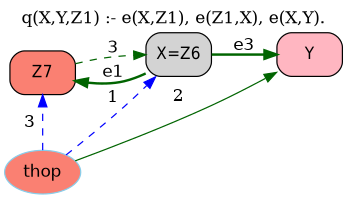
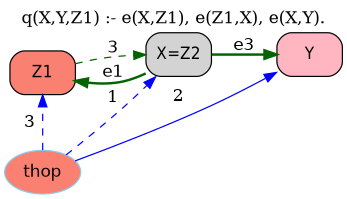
node "X=Z6": label "X=Z6" -> "X=Z2"
node "Z7": label "Z7" -> "Z1"
edge "thop" -> "Y": color darkgreen -> blue
